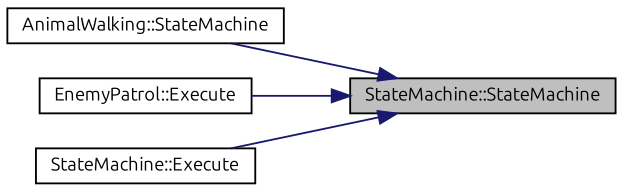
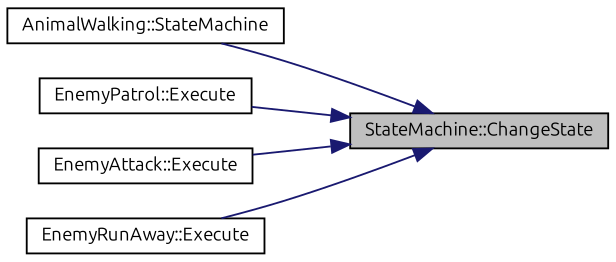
node "StateMachine::StateMachine": label "StateMachine::StateMachine" -> "StateMachine::ChangeState"
node "StateMachine::Execute": label "StateMachine::Execute" -> "EnemyAttack::Execute"
node "EnemyRunAway::Execute": added
